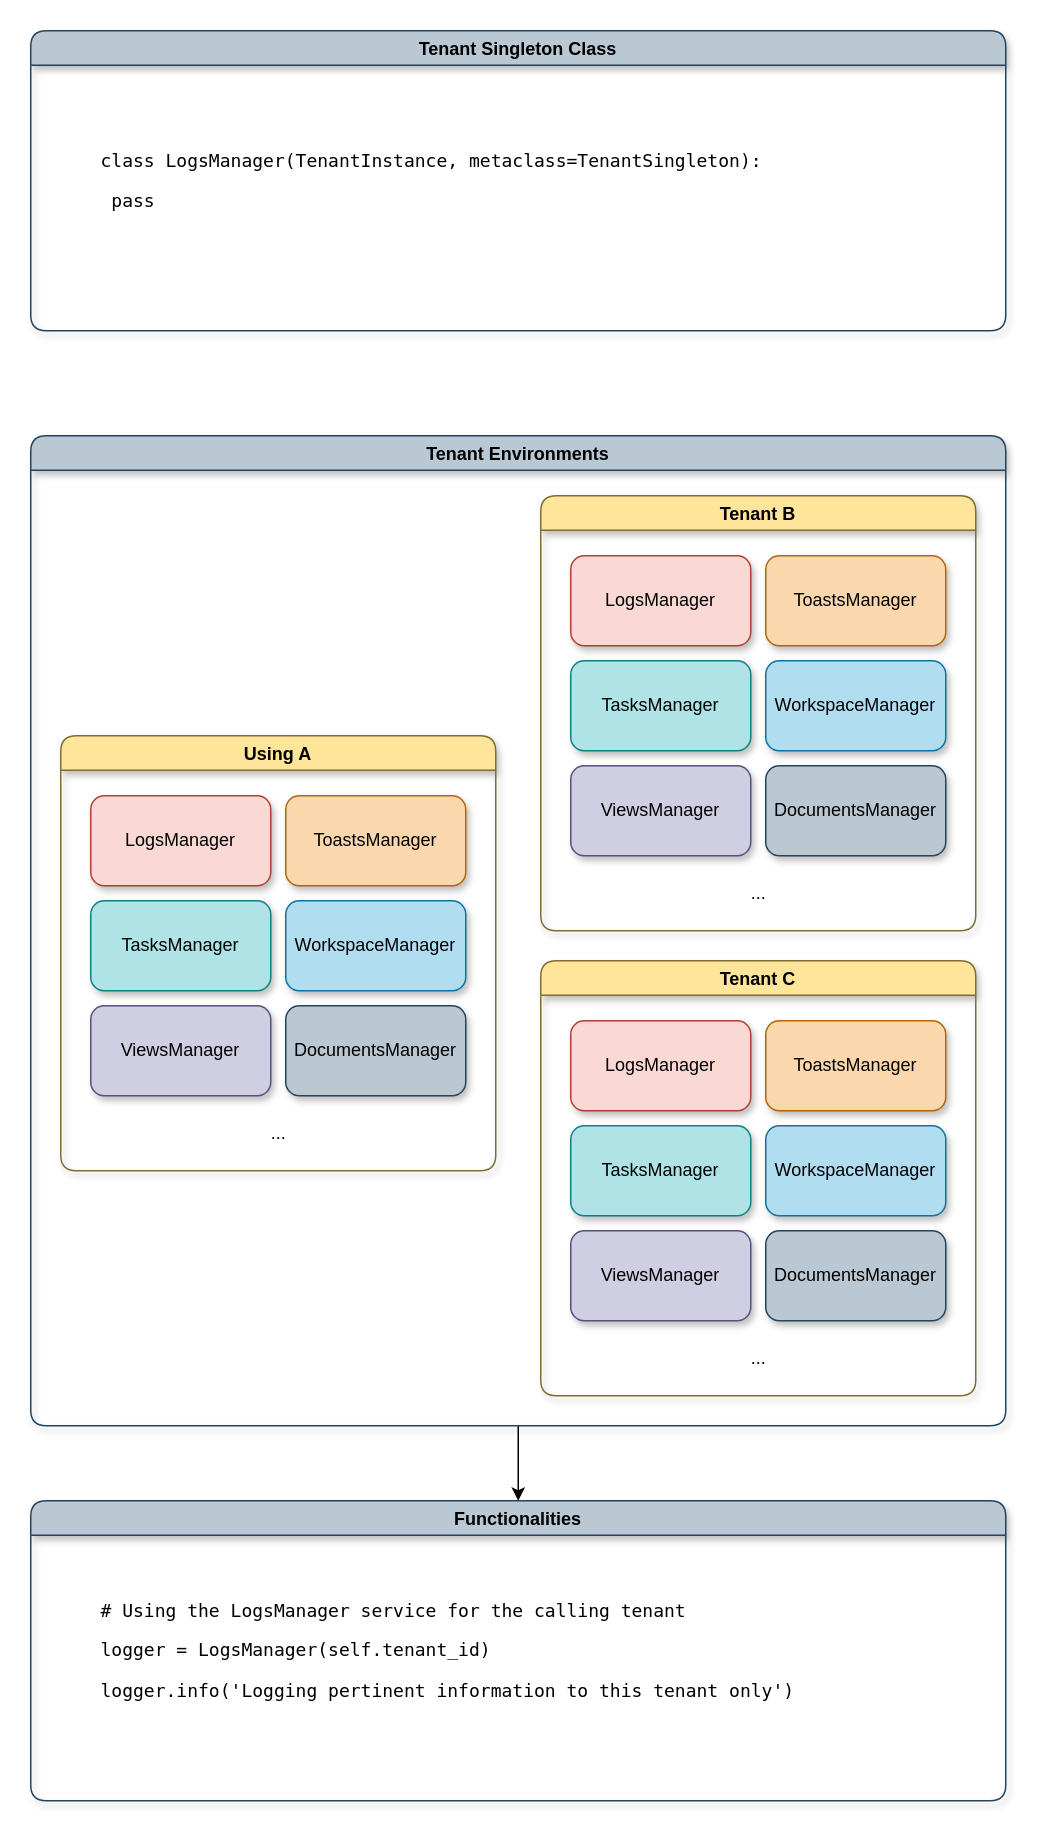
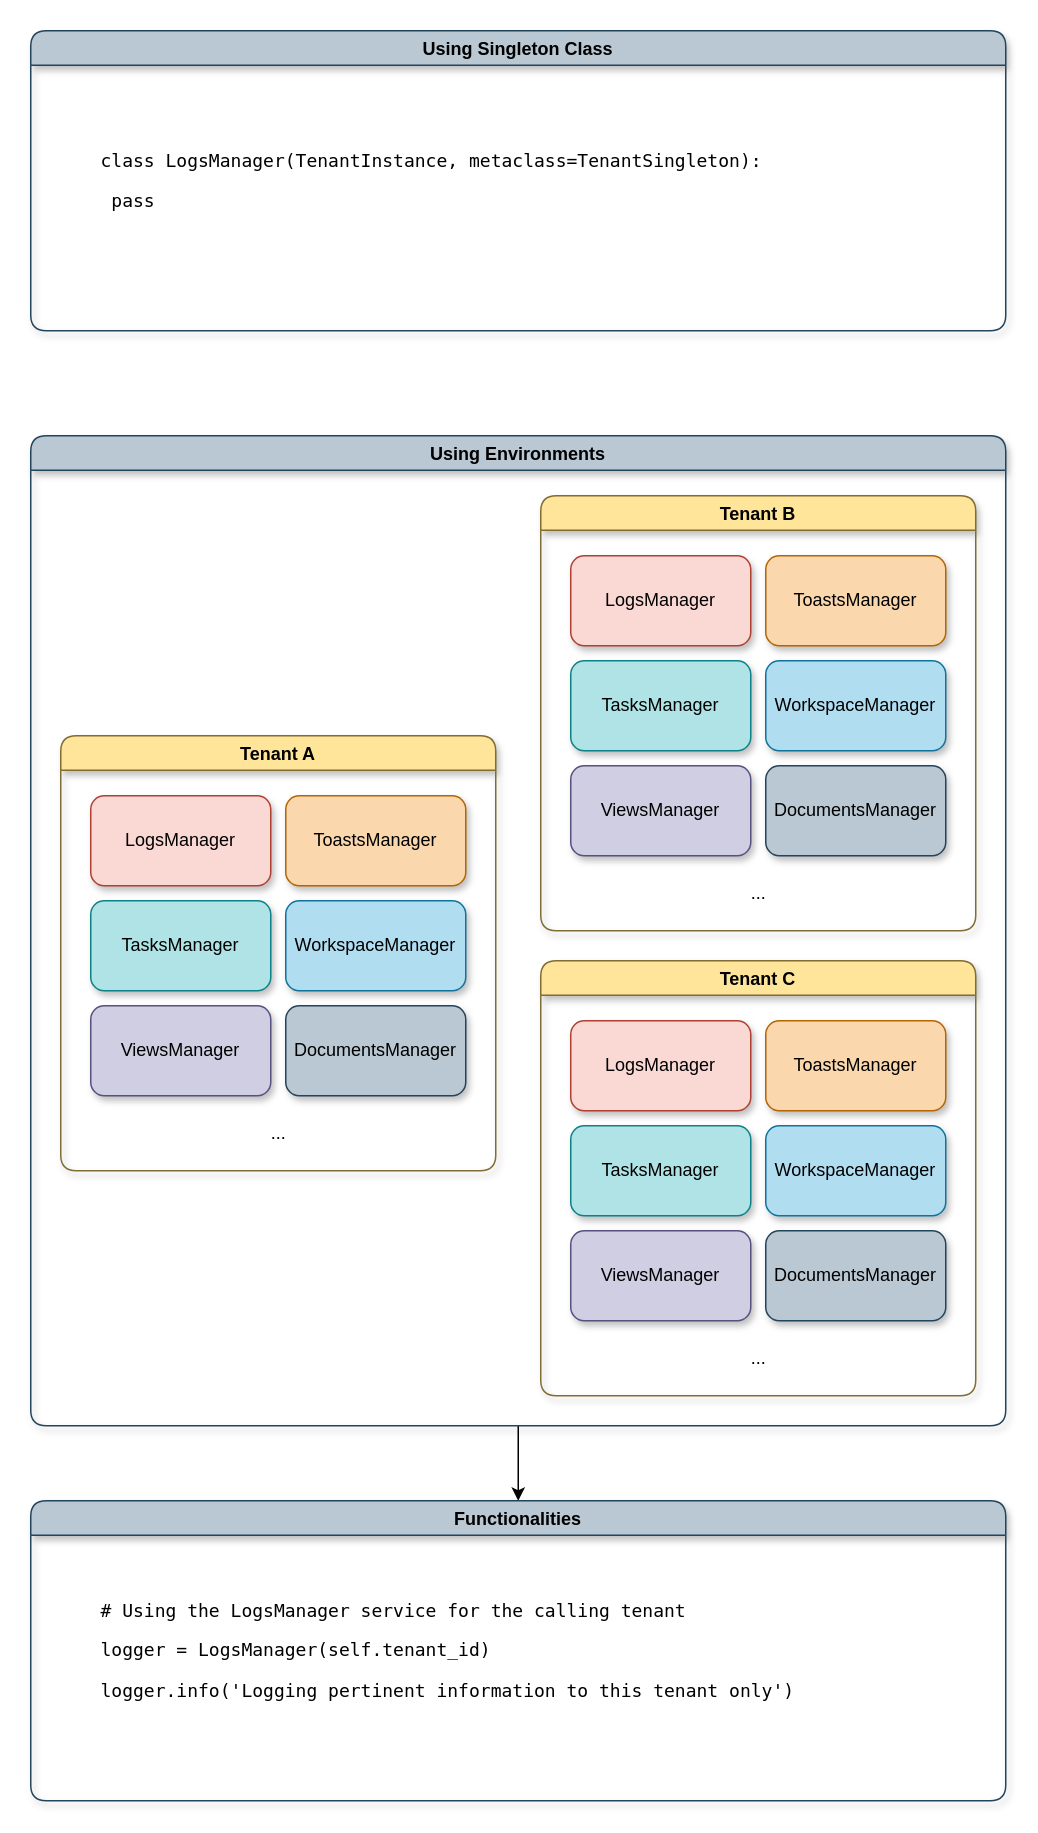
node "Tenant Singleton Class": label "Tenant Singleton Class" -> "Using Singleton Class"
node "Tenant Environments": label "Tenant Environments" -> "Using Environments"
node "Using A": label "Using A" -> "Tenant A"
